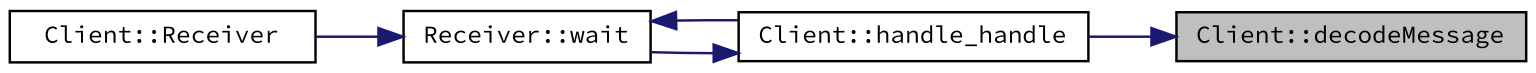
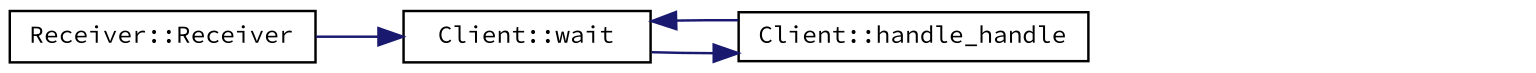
node "Client::Receiver": label "Client::Receiver" -> "Receiver::Receiver"
node "Receiver::wait": label "Receiver::wait" -> "Client::wait"
node "Client::decodeMessage": removed
